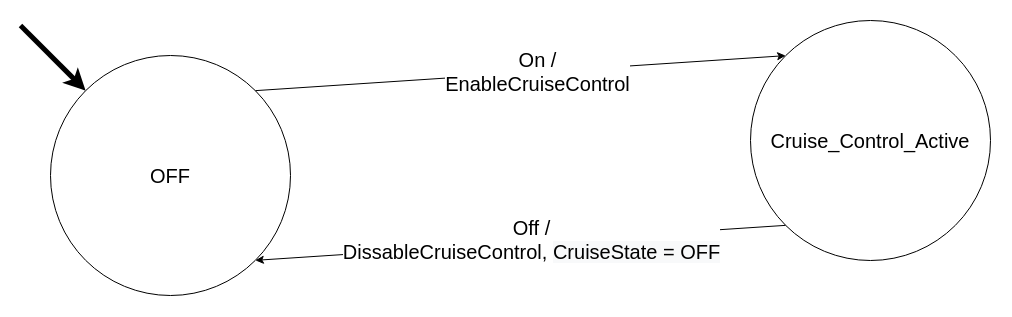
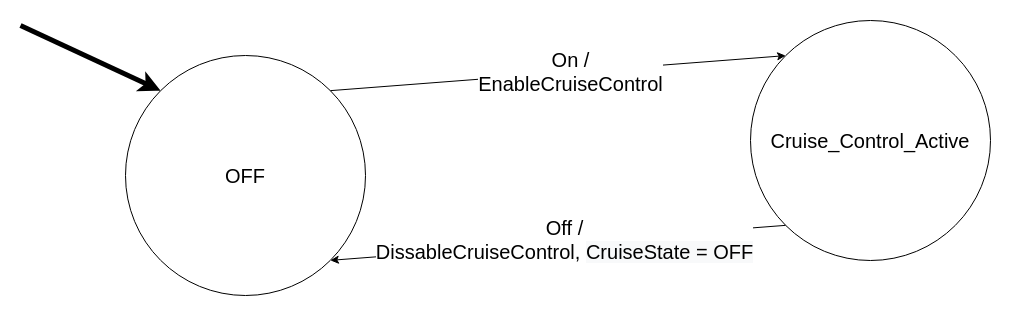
node "OFF": moved (171, 176) -> (246, 176)
